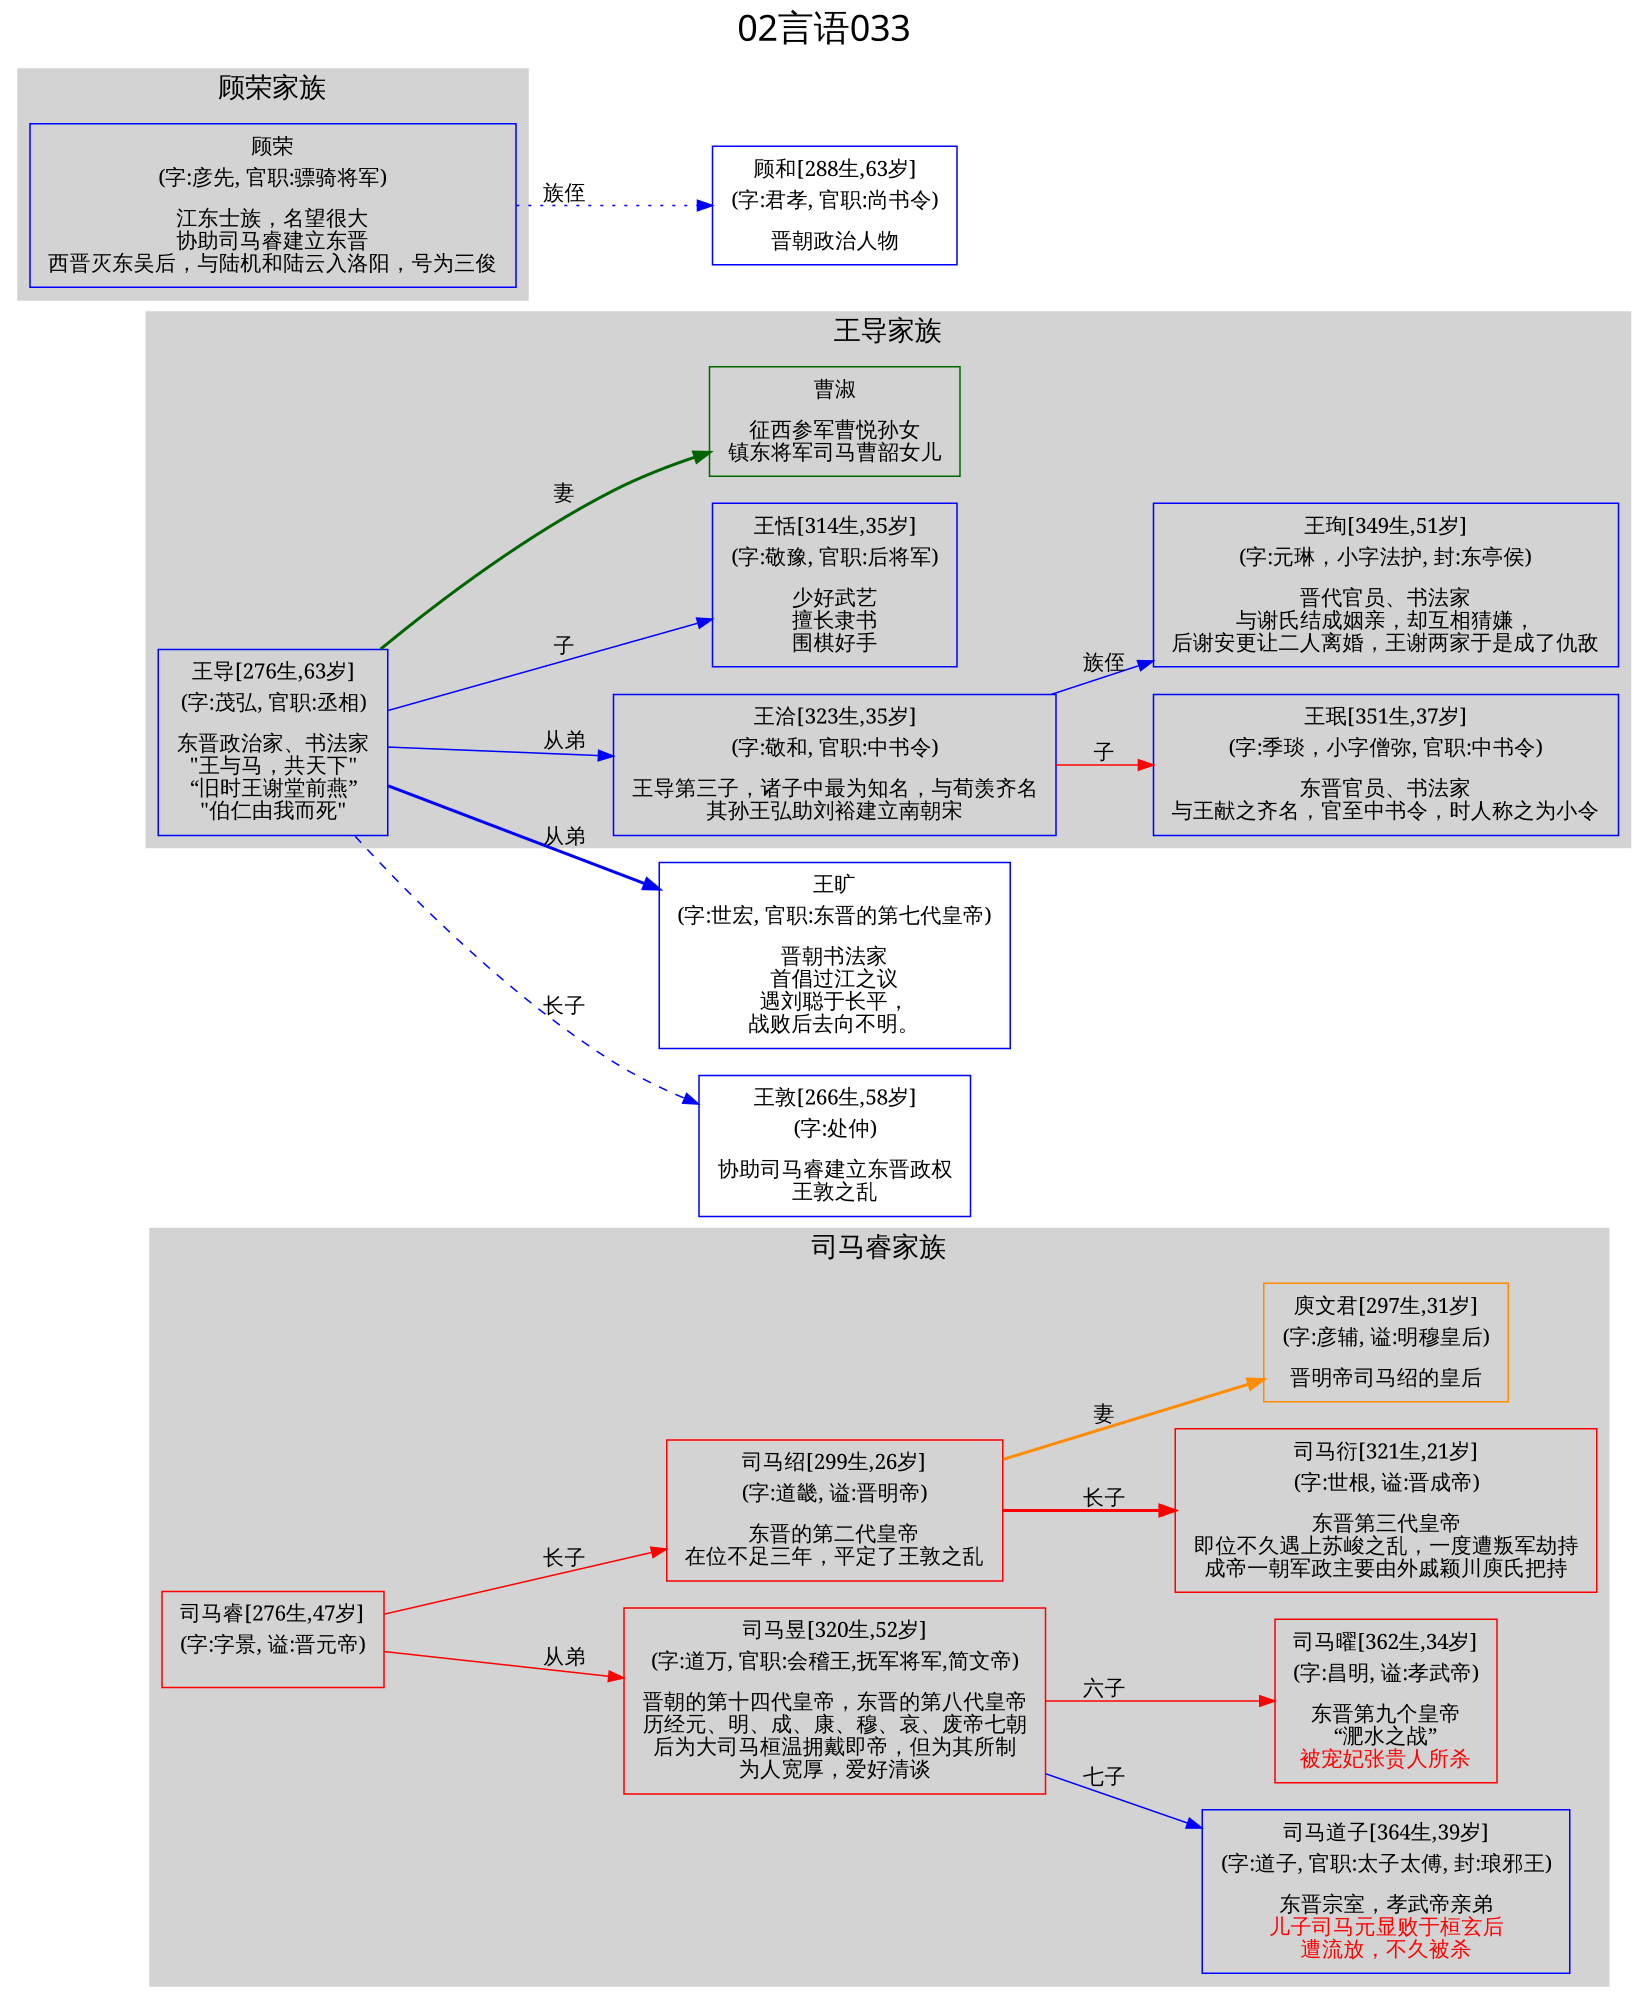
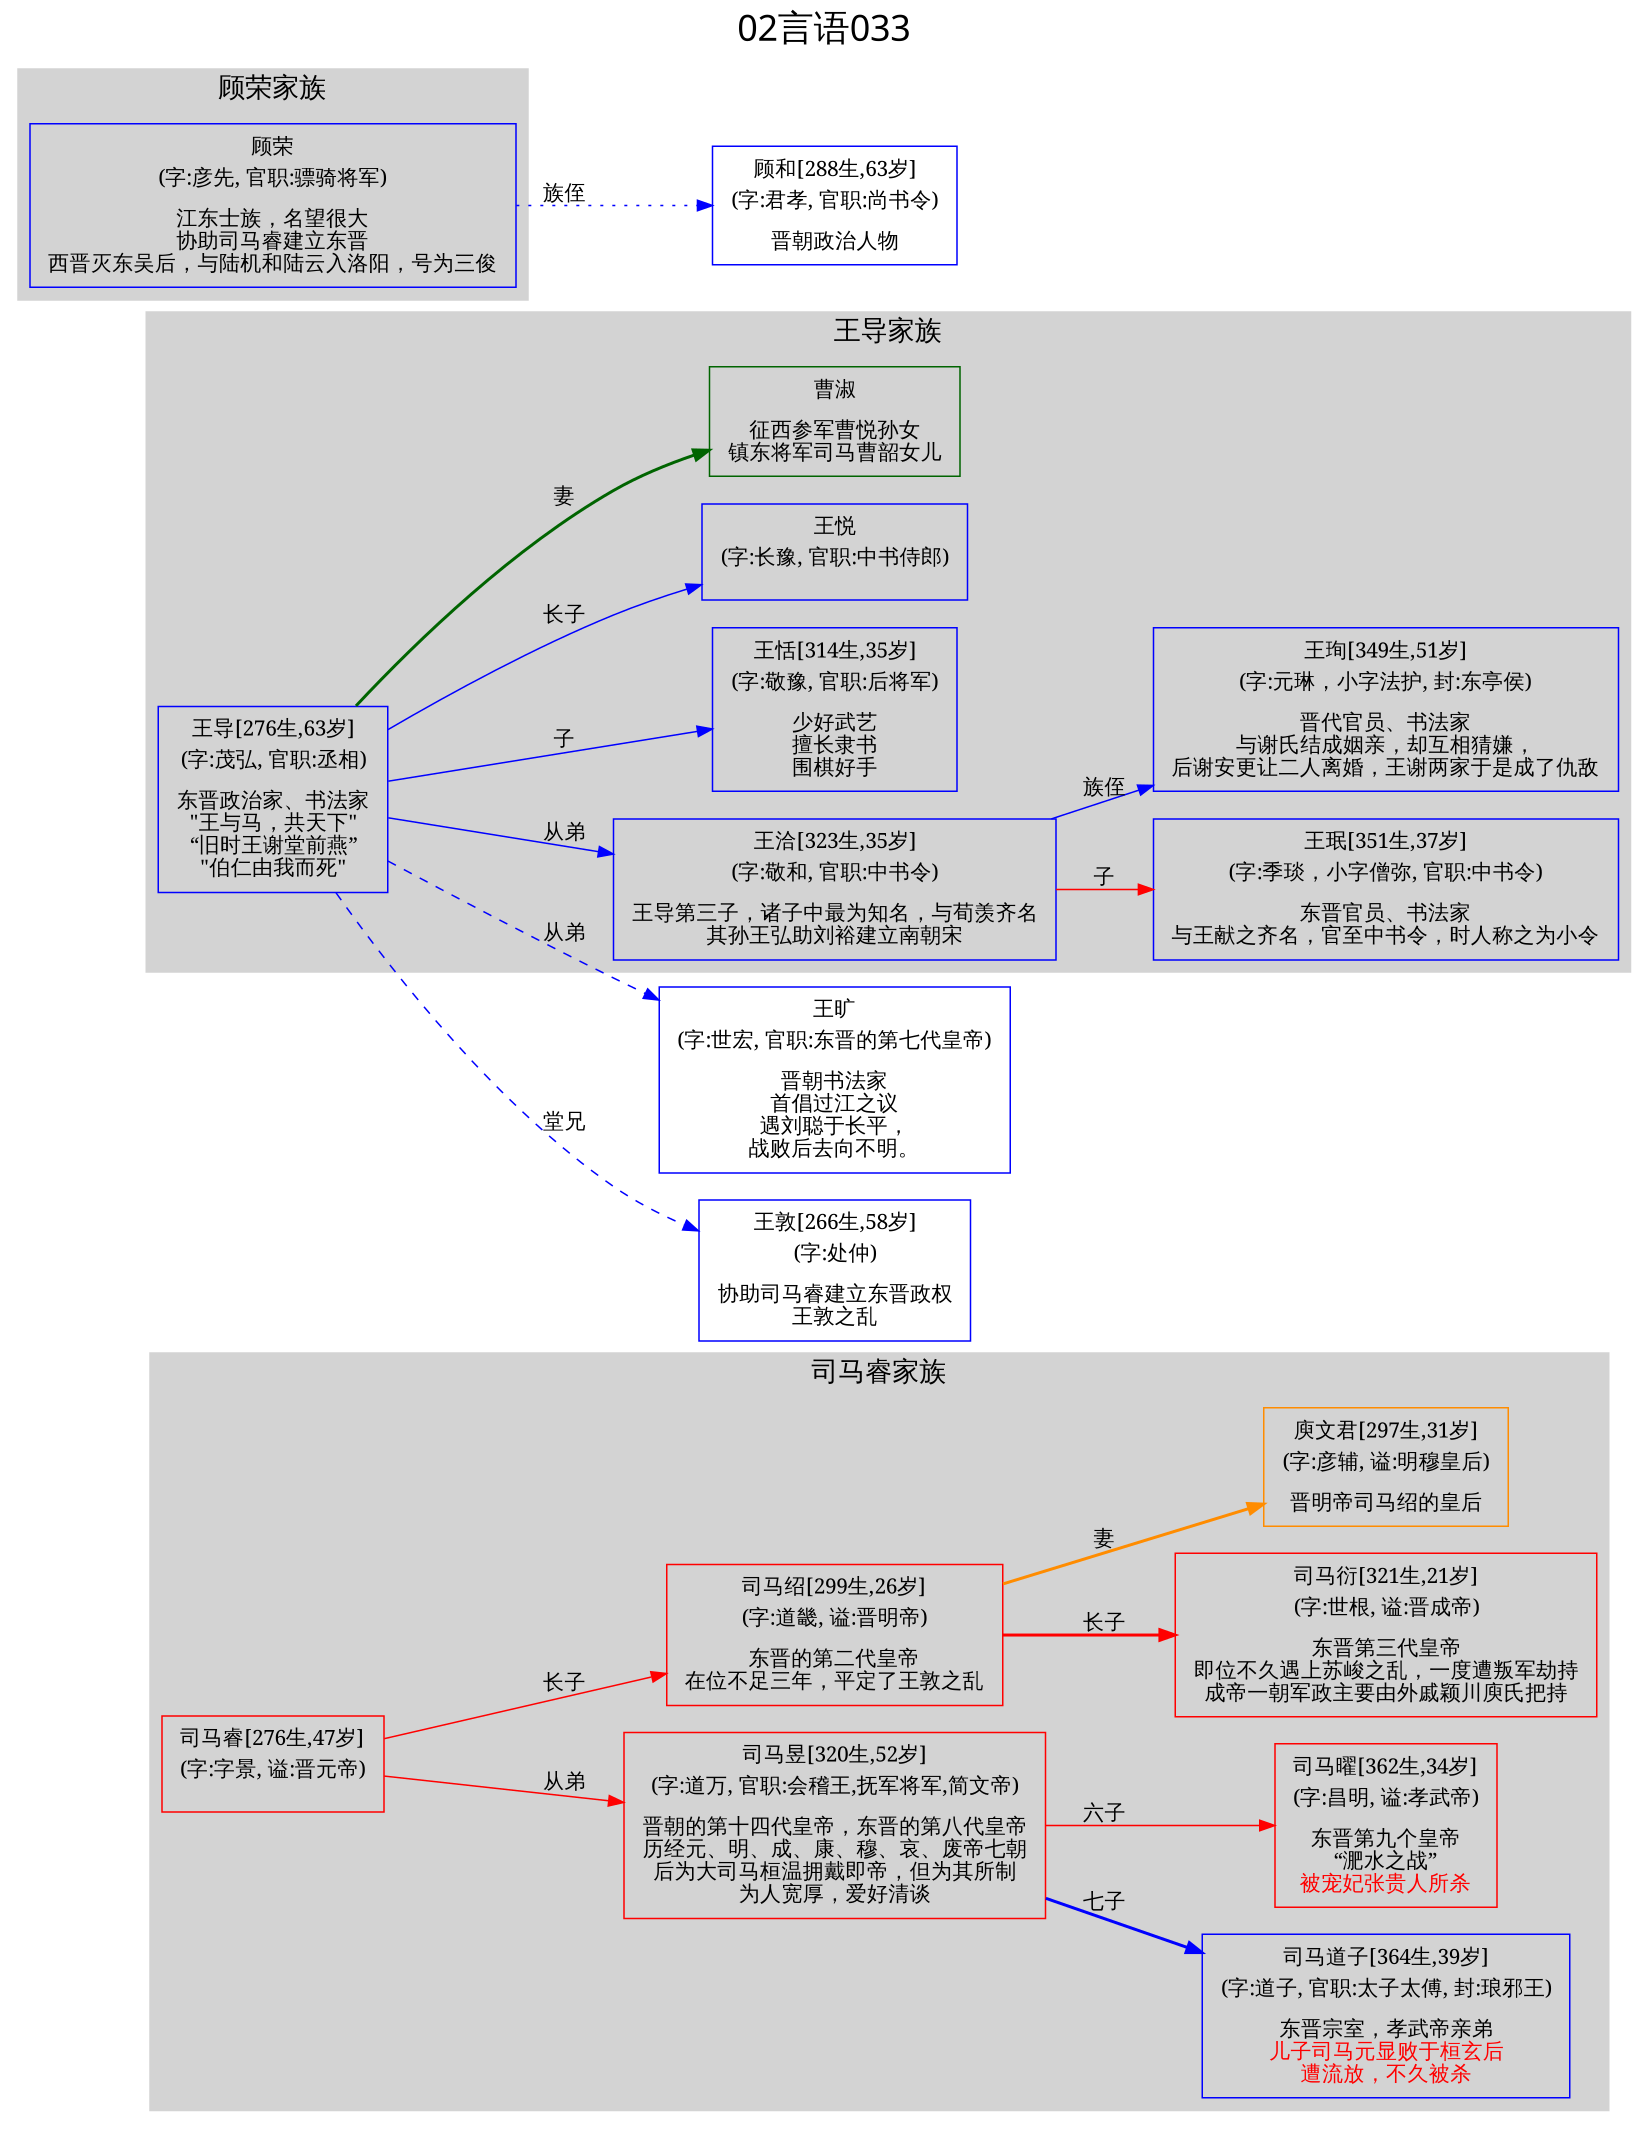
node "王悦": added
edge "王导[276生,63岁]" -> "王旷": style bold -> dashed
edge "王导[276生,63岁]" -> "王敦[266生,58岁]": label "长子" -> "堂兄"
edge "司马昱[320生,52岁]" -> "司马道子[364生,39岁]": style solid -> bold
